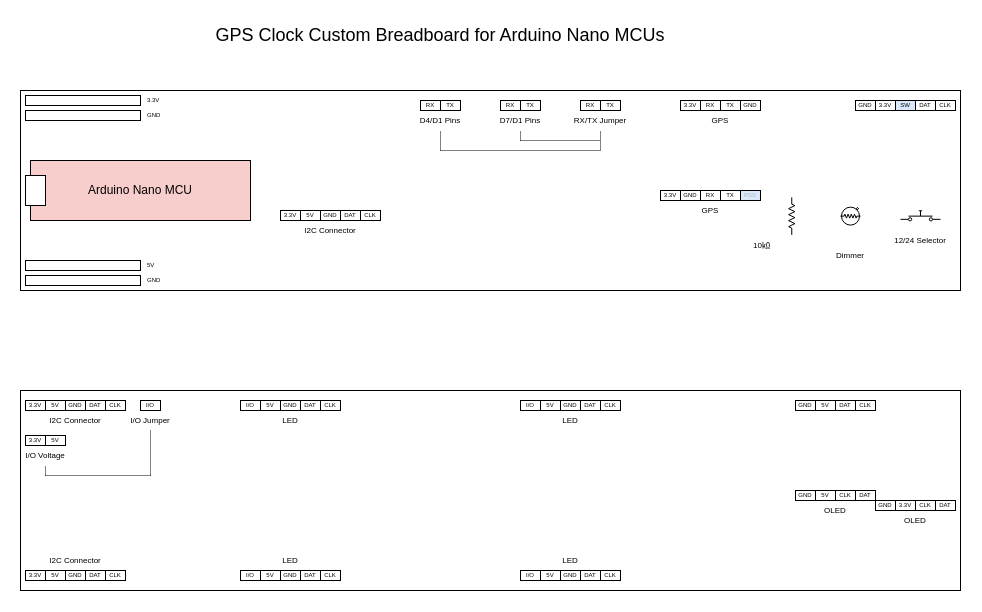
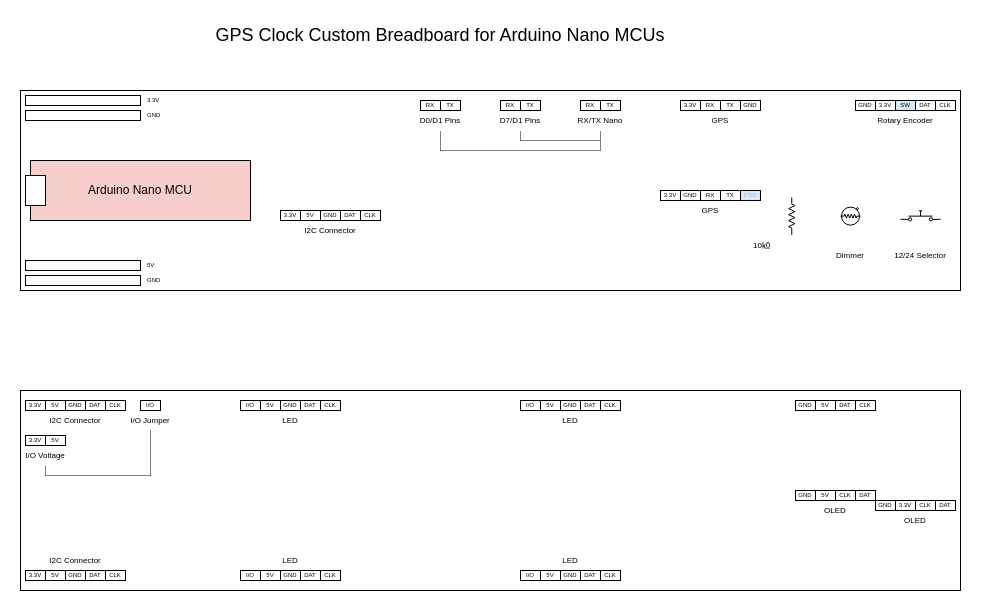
node "D4/D1 Pins": label "D4/D1 Pins" -> "D0/D1 Pins"
node "RX/TX Jumper": label "RX/TX Jumper" -> "RX/TX Nano"
node "Rotary Encoder": added
node "12/24 Selector": moved (921, 241) -> (921, 256)
